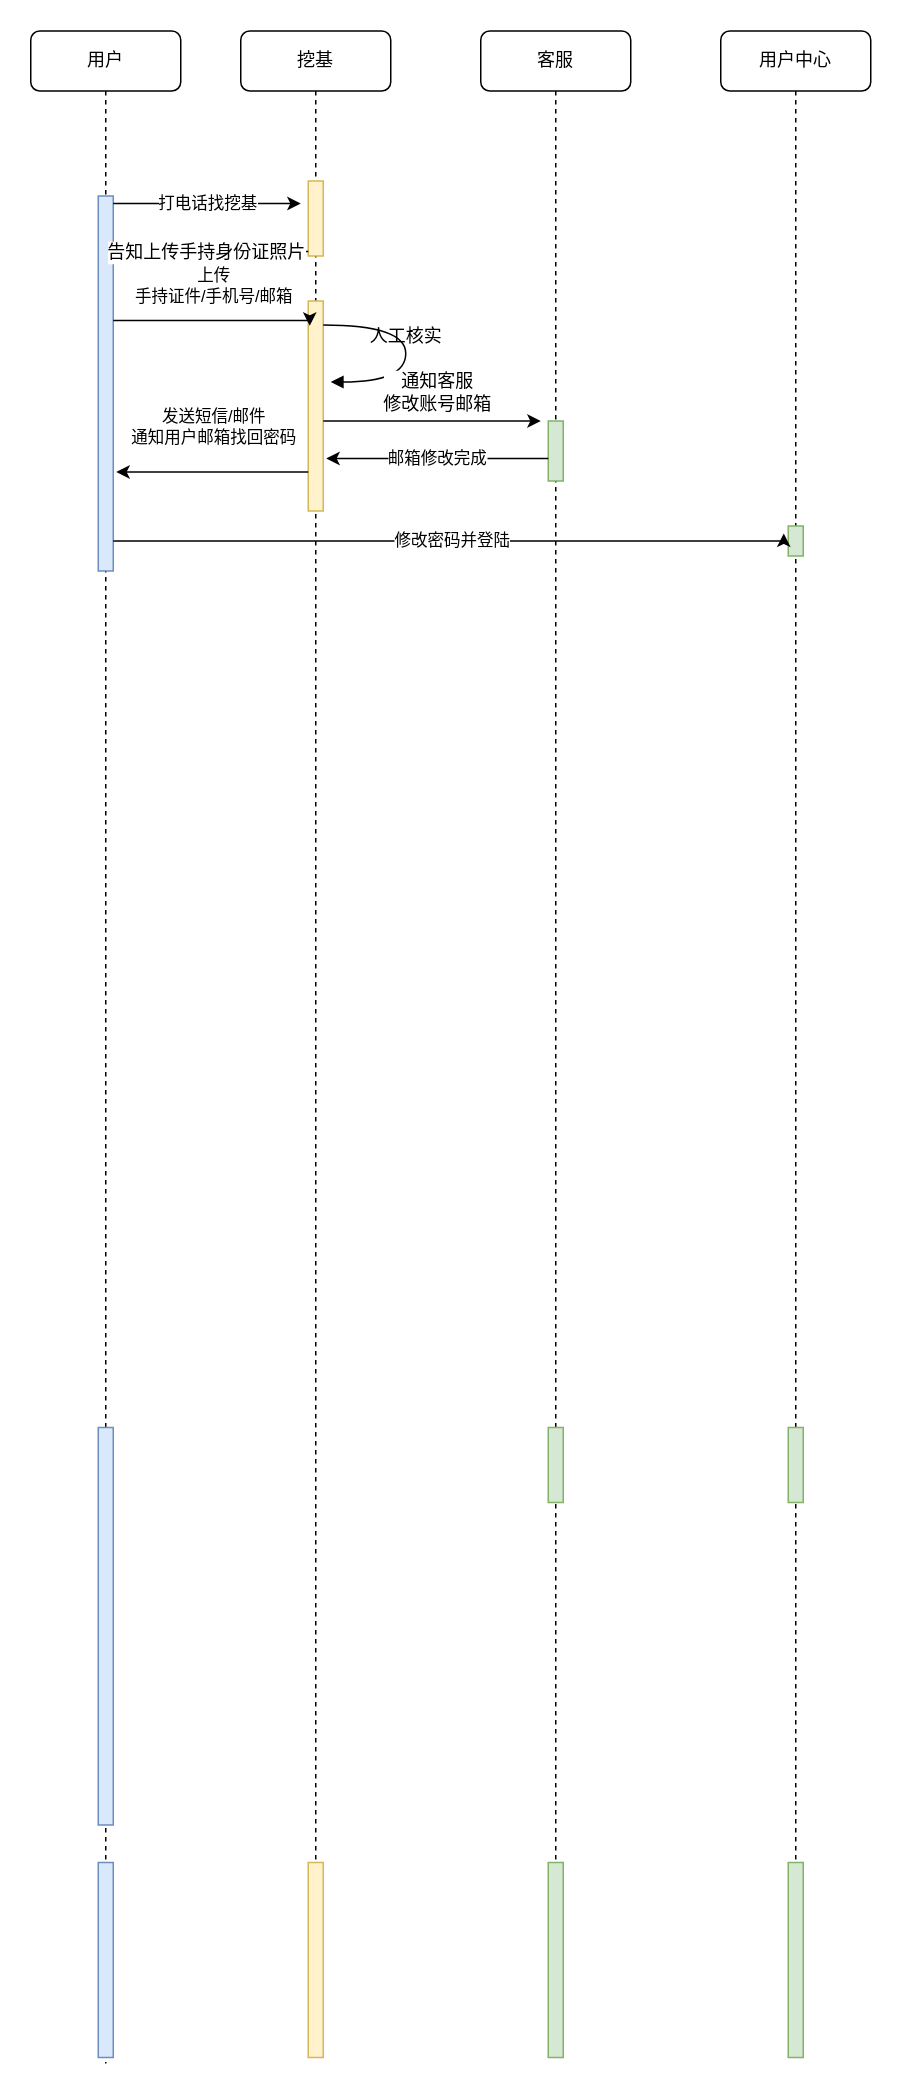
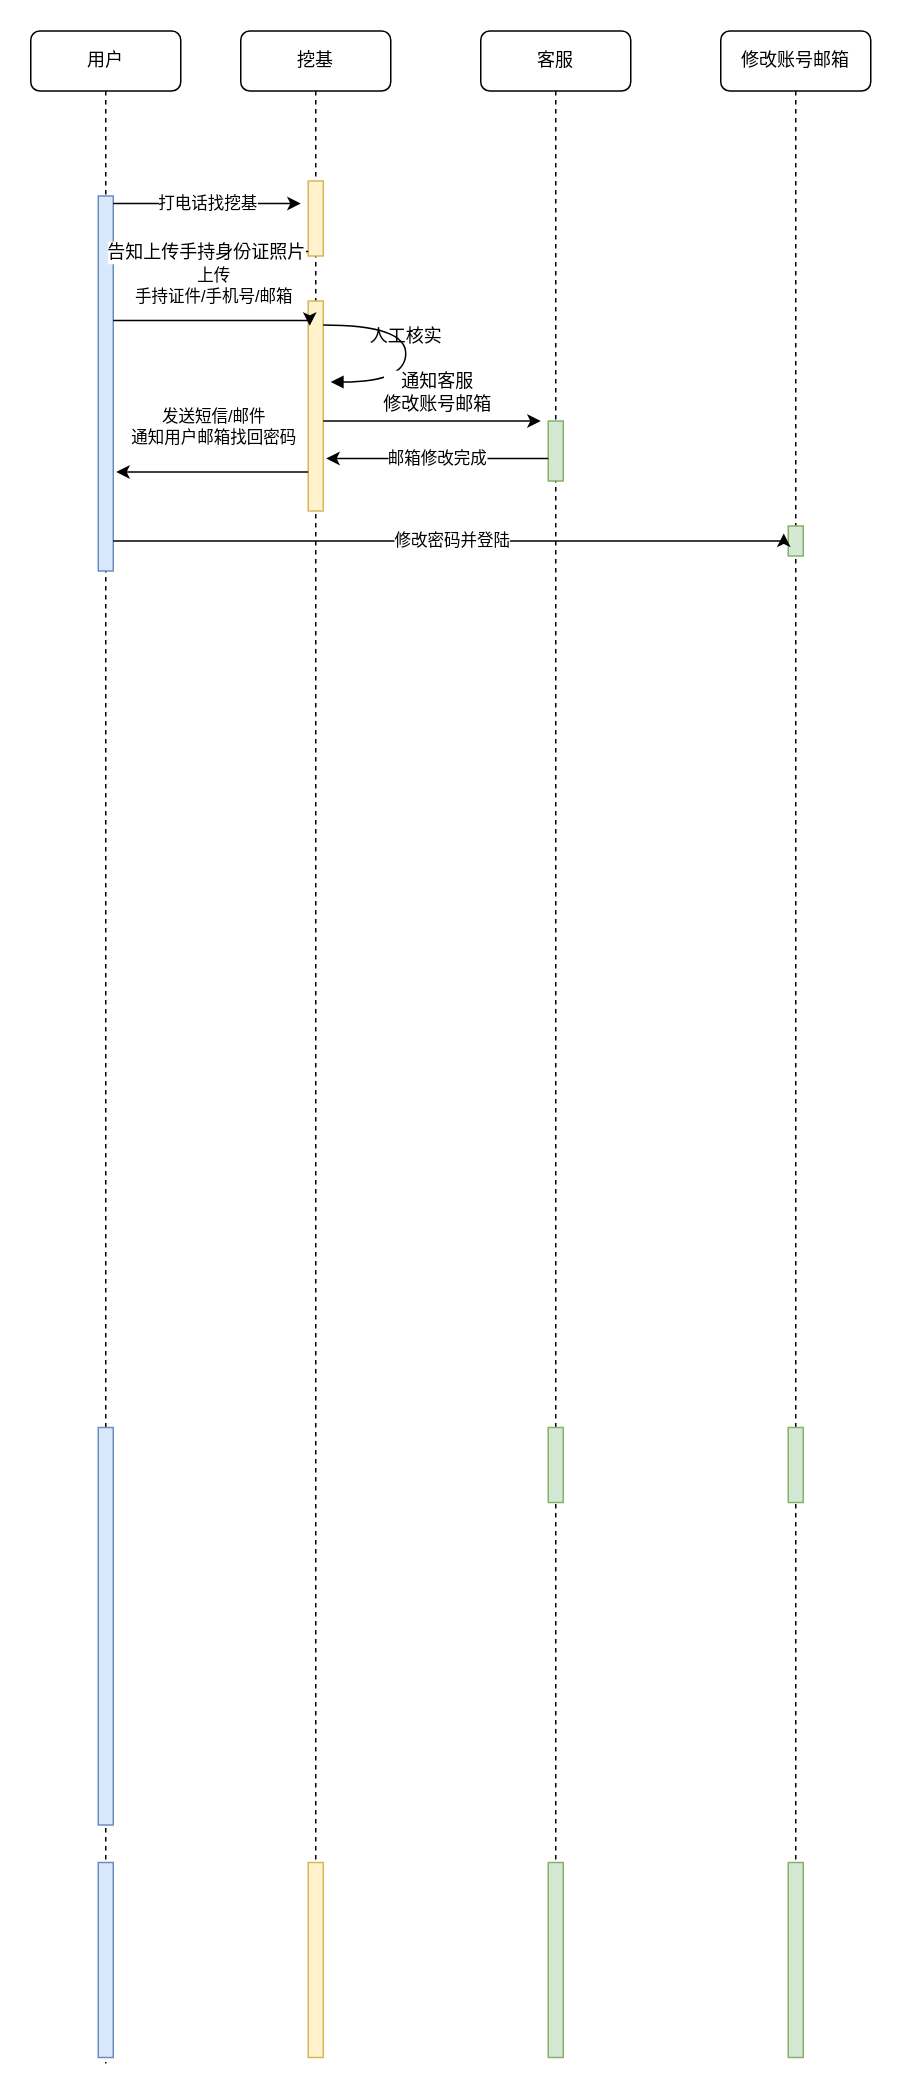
node "用户中心": label "用户中心" -> "修改账号邮箱"
